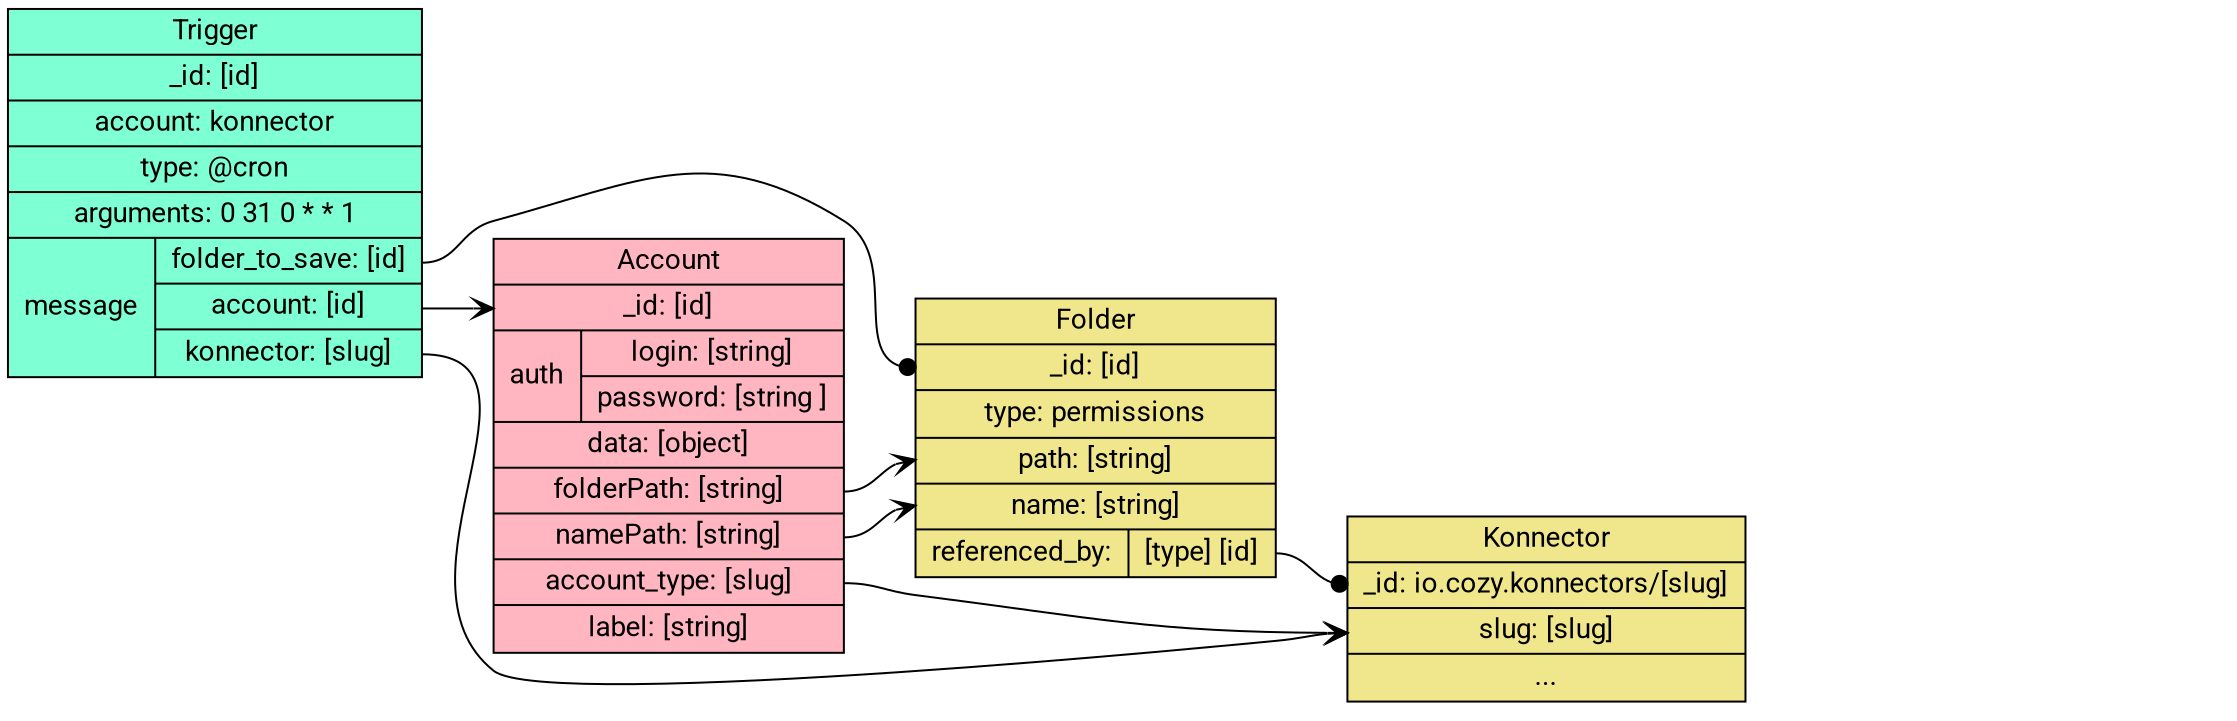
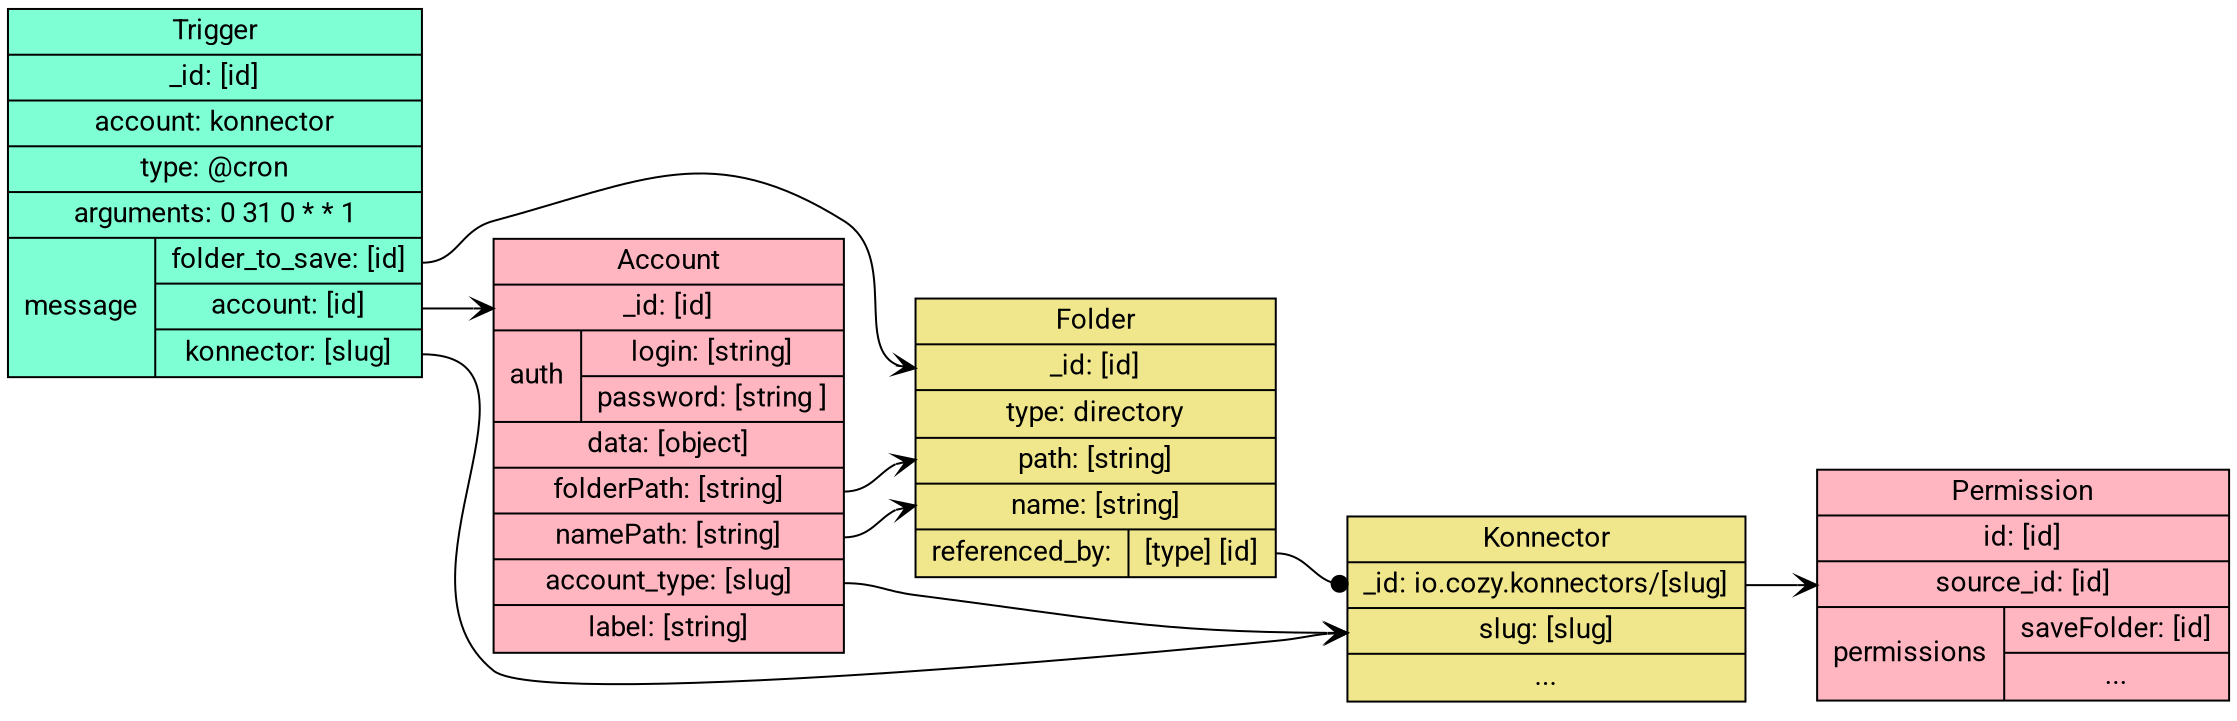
edge "Trigger" -> "Folder": arrowhead dot -> vee
node "Folder": text "type: permissions" -> "type: directory"
node "Permission": added
